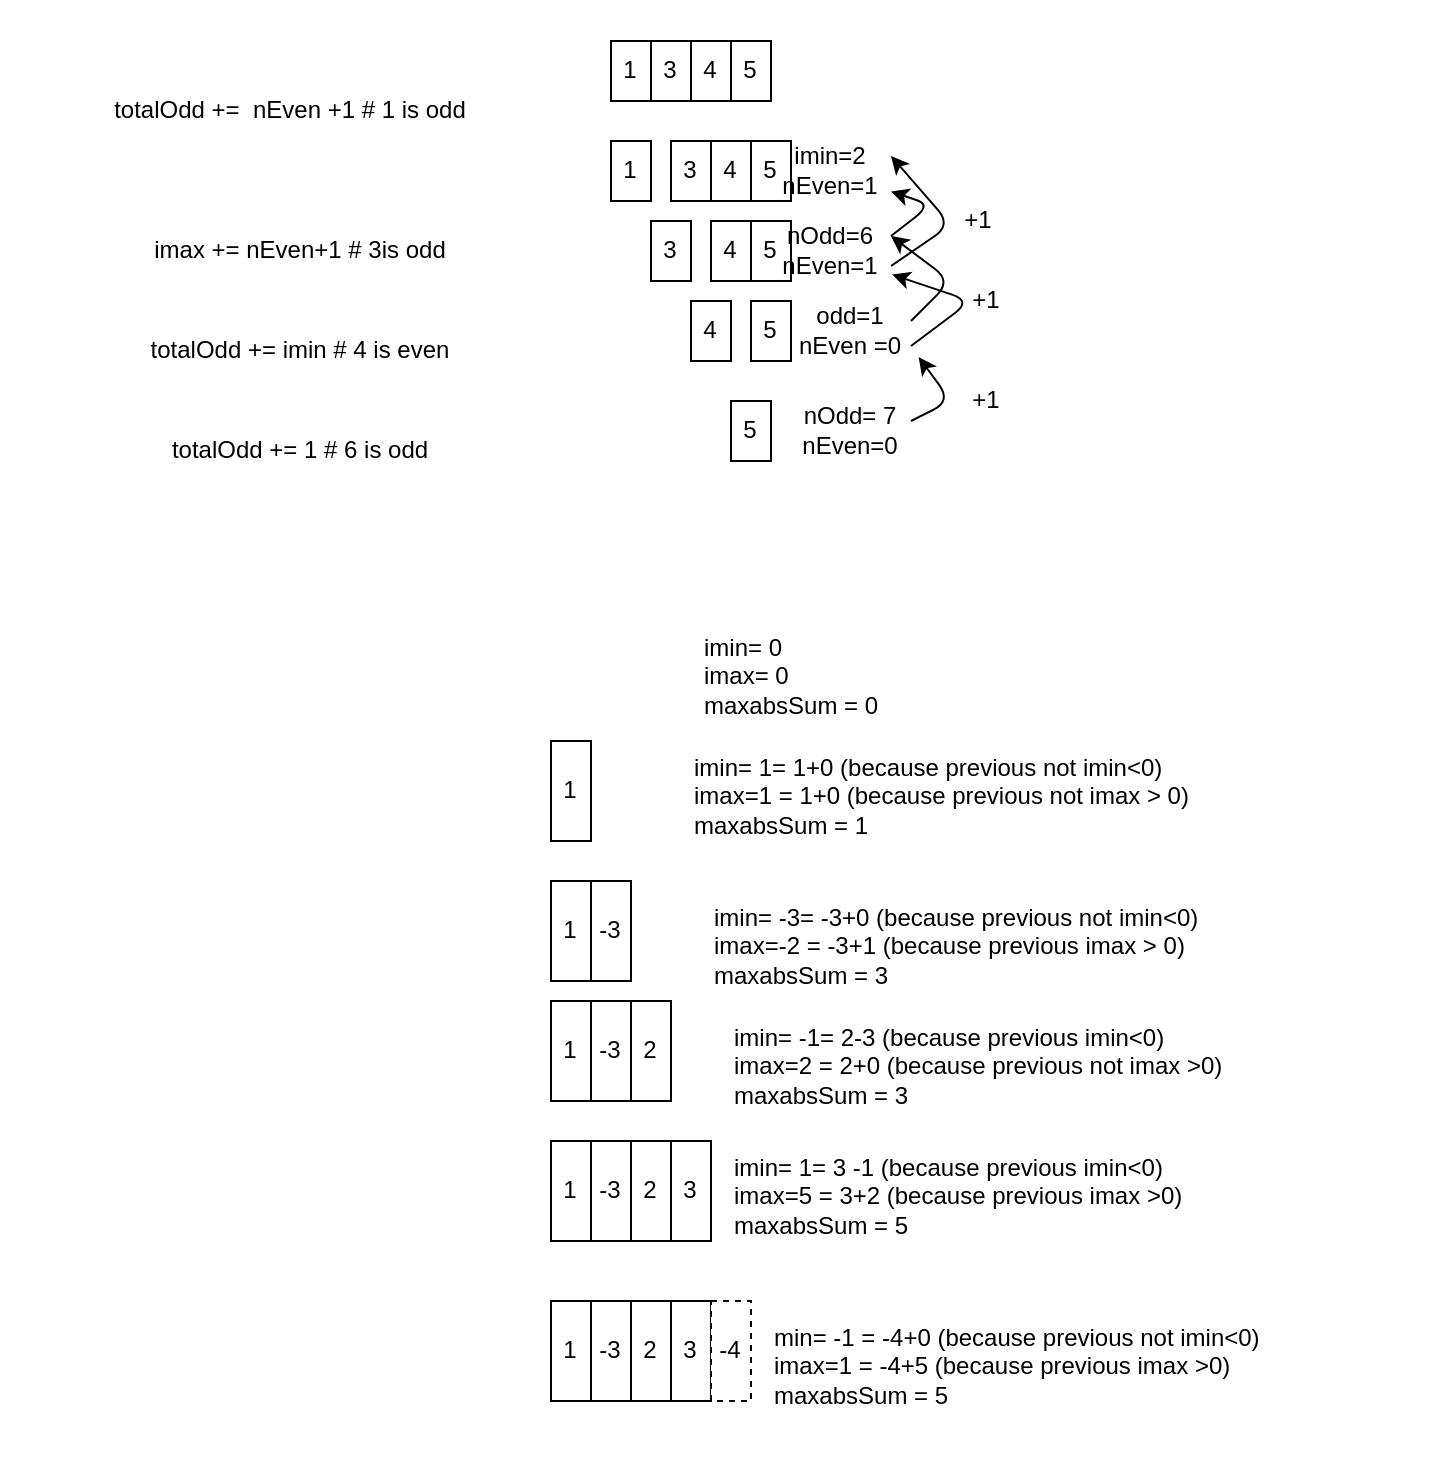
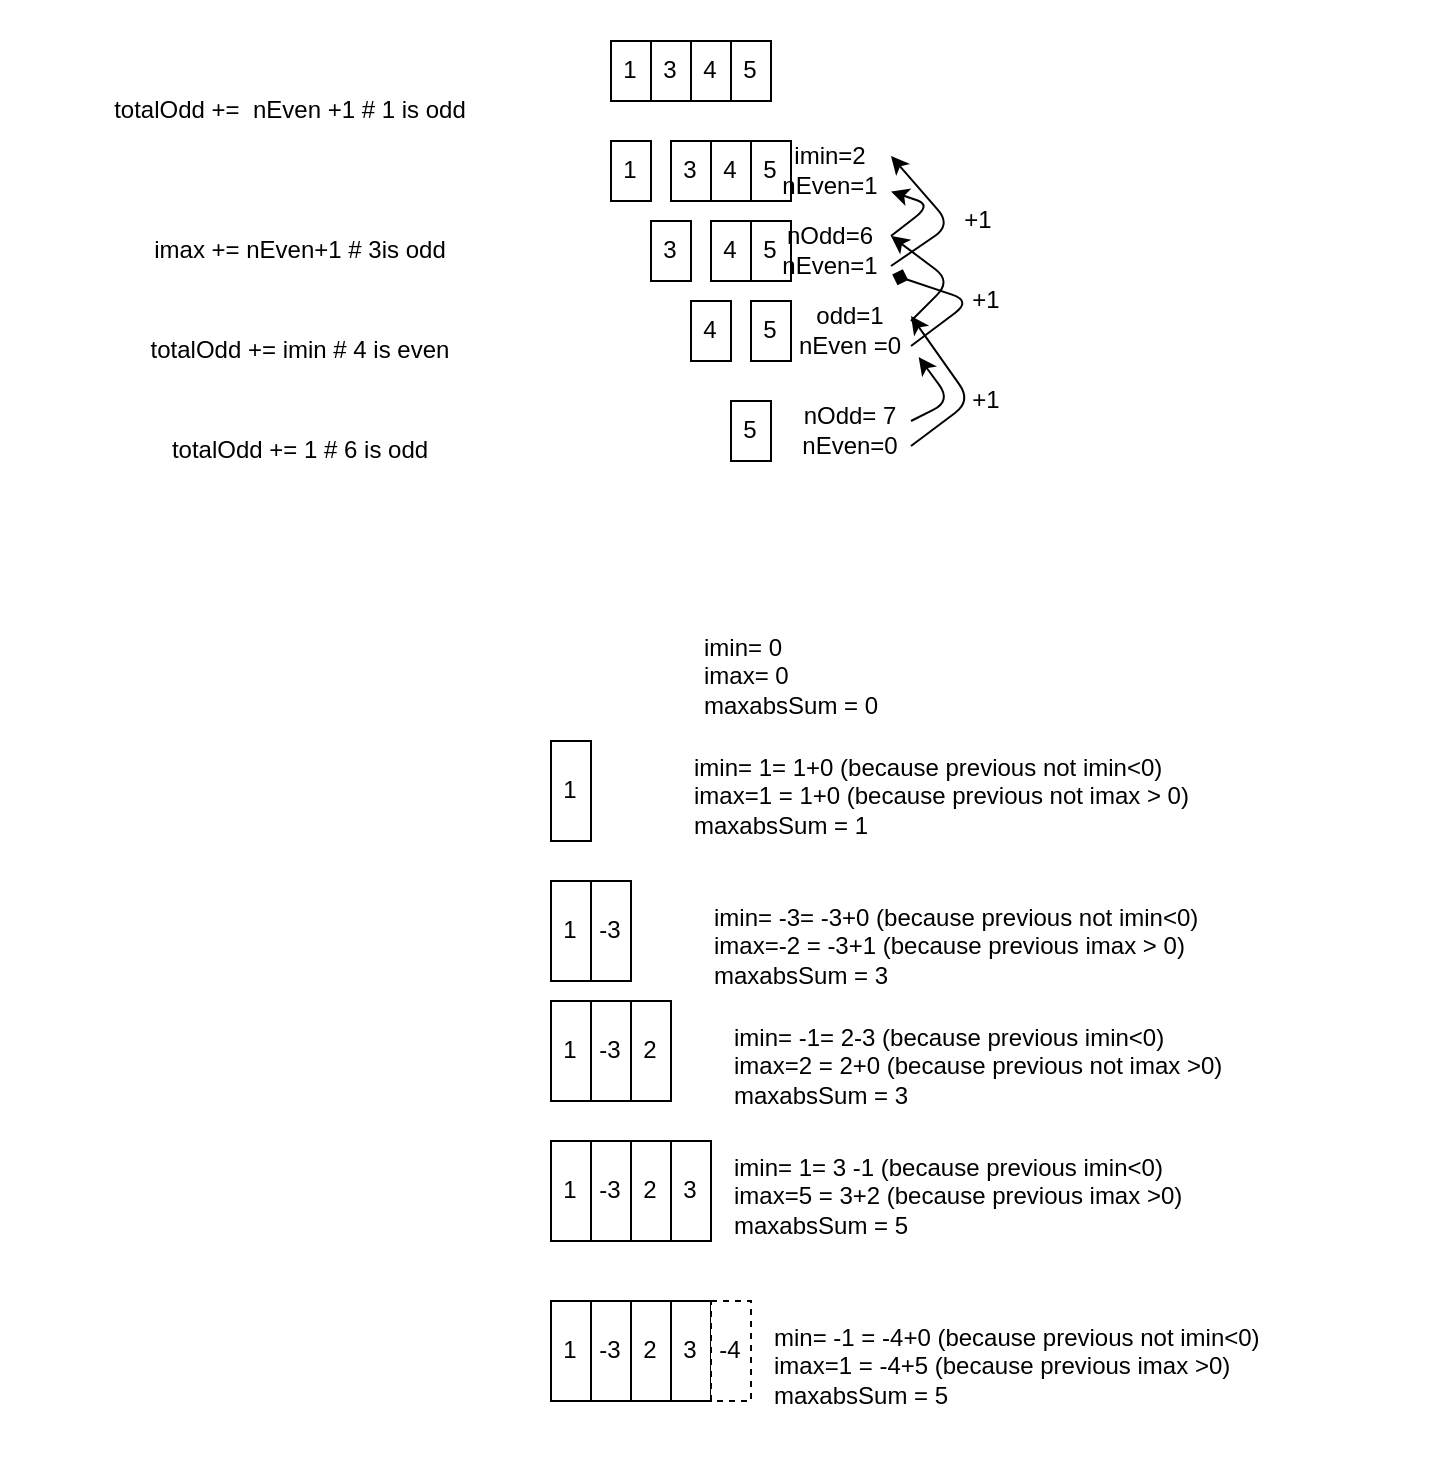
edge "odd=1 nEven =0" -> "nOdd=6 nEven=1": arrowhead classic -> diamond
edge "nOdd= 7 nEven=0" -> "odd=1 nEven =0": added
